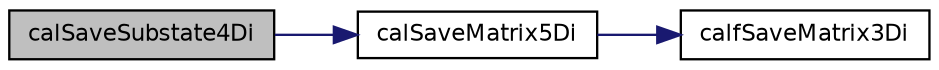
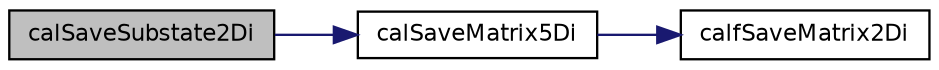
node "calSaveSubstate4Di": label "calSaveSubstate4Di" -> "calSaveSubstate2Di"
node "calfSaveMatrix3Di": label "calfSaveMatrix3Di" -> "calfSaveMatrix2Di"
